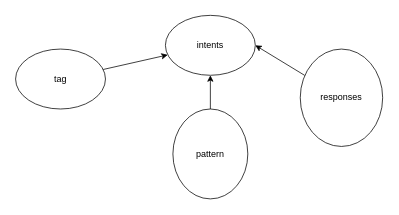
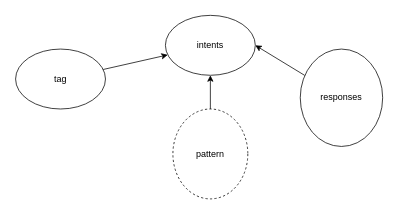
node "pattern": style solid -> dashed
